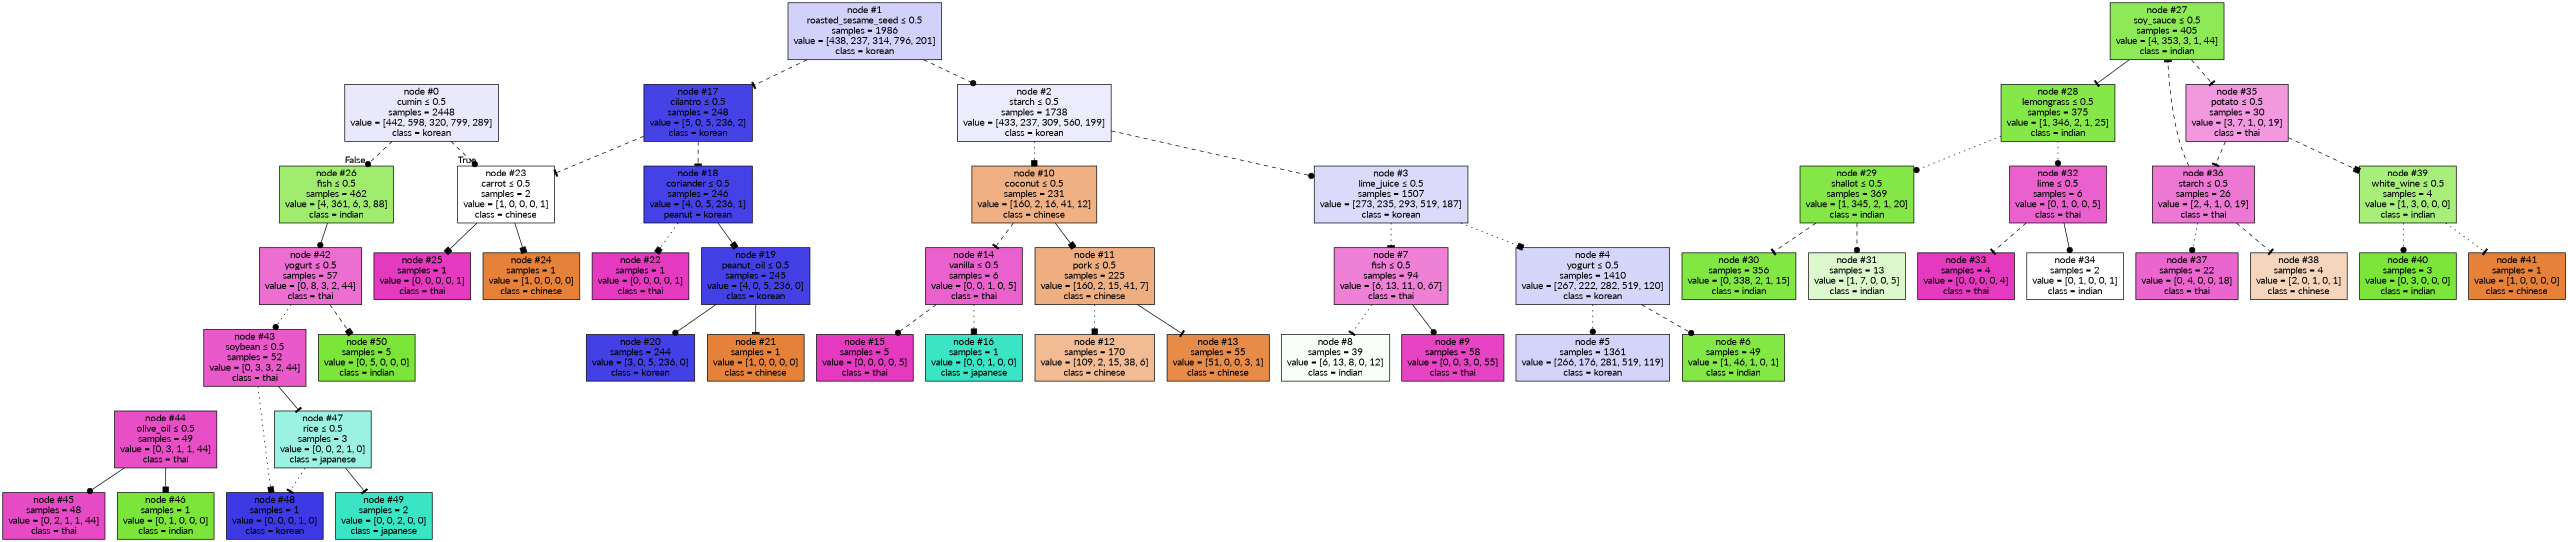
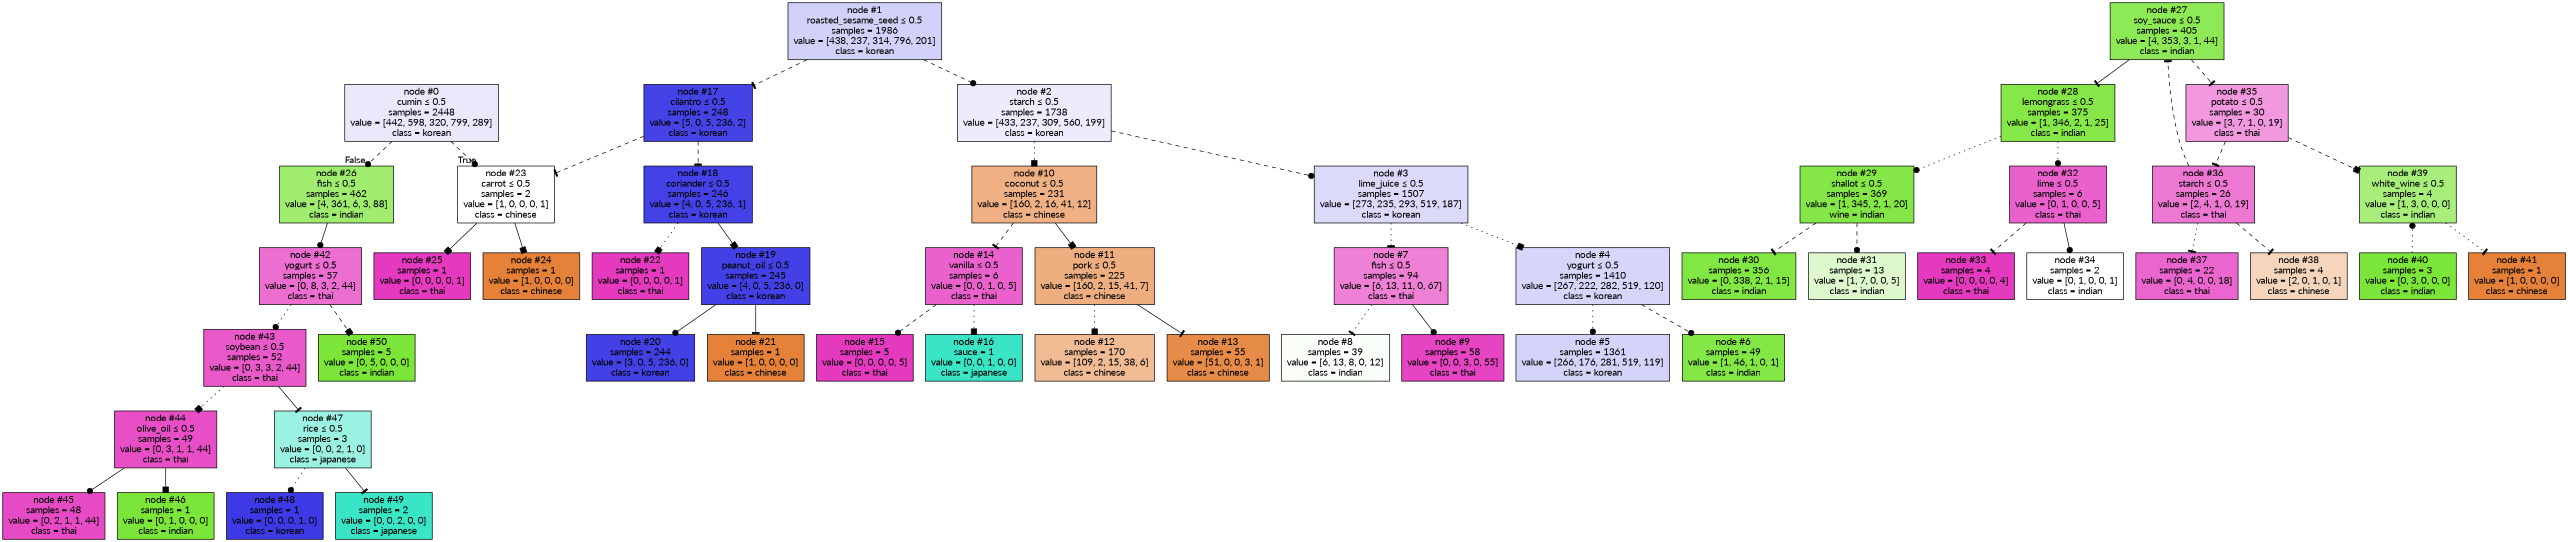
node "node #18": text "peanut = korean" -> "class = korean"
node "node #29": text "class = indian" -> "wine = indian"
edge "node #39" -> "node #40": reversed
edge "node #36" -> "node #37": arrowhead dot -> tee
node "node #16": text "samples = 1" -> "sauce = 1"
edge "node #43" -> "node #48": now "node #43" -> "node #44"
edge "node #47" -> "node #48": arrowhead tee -> dot
